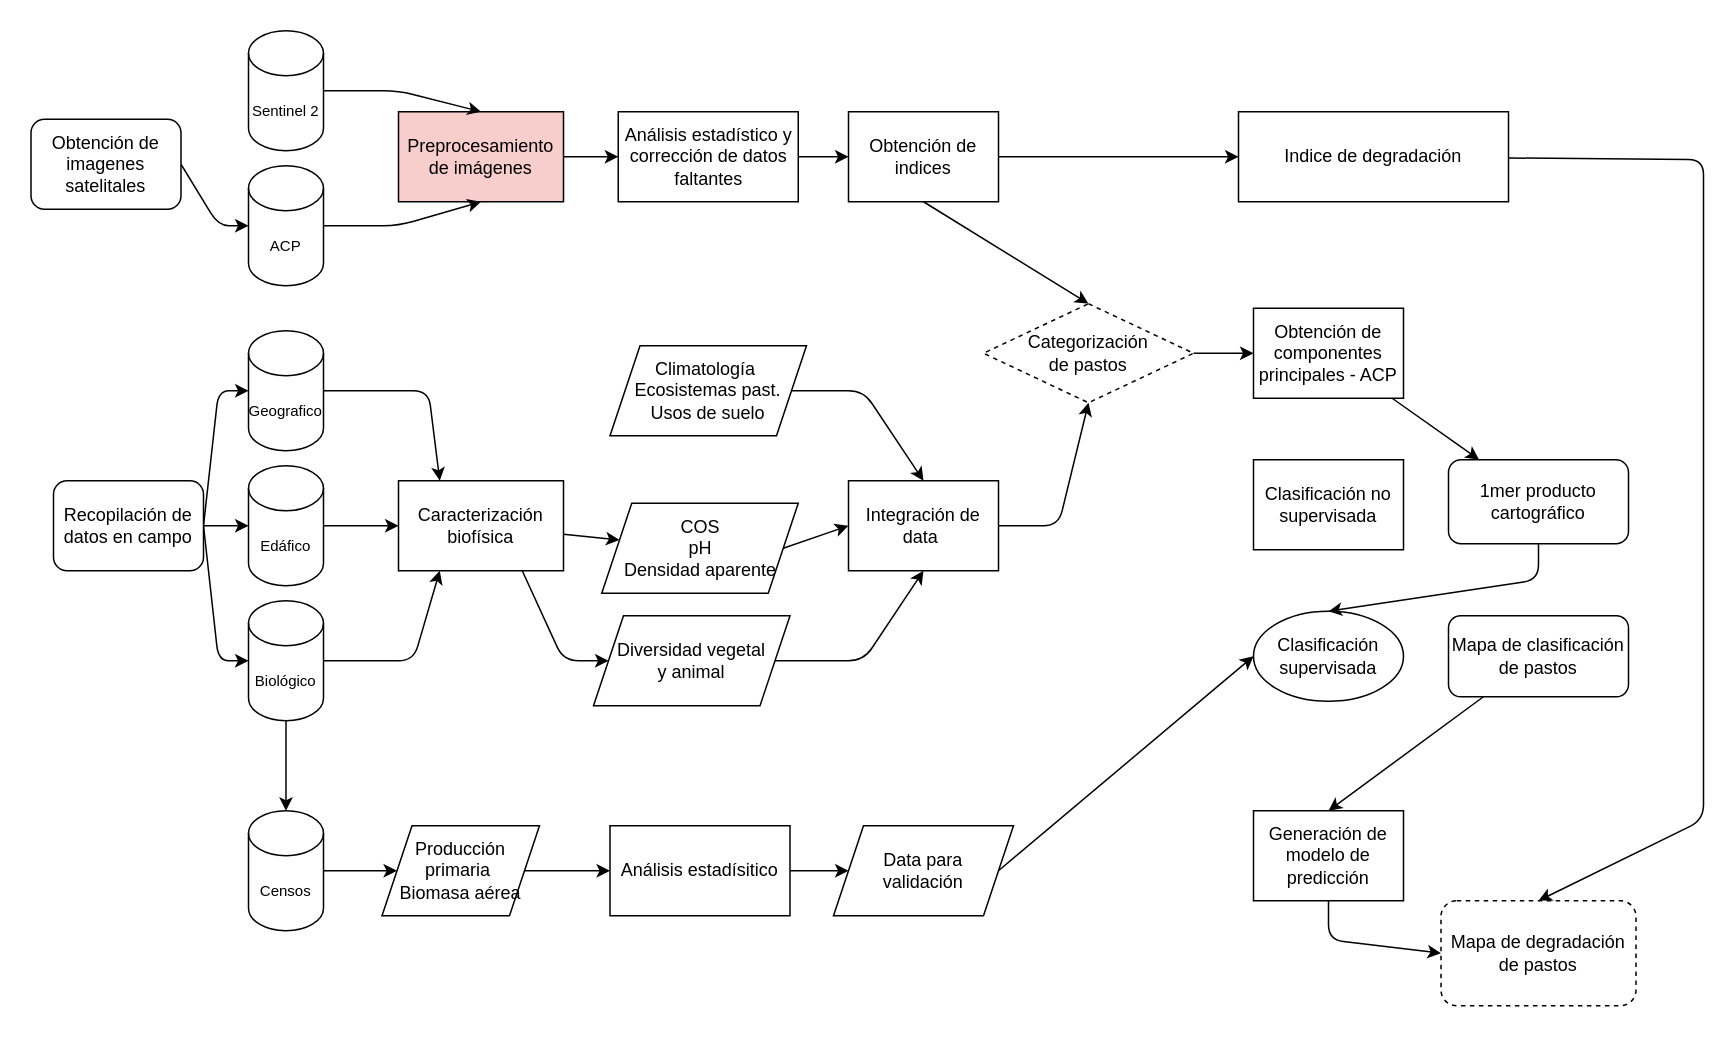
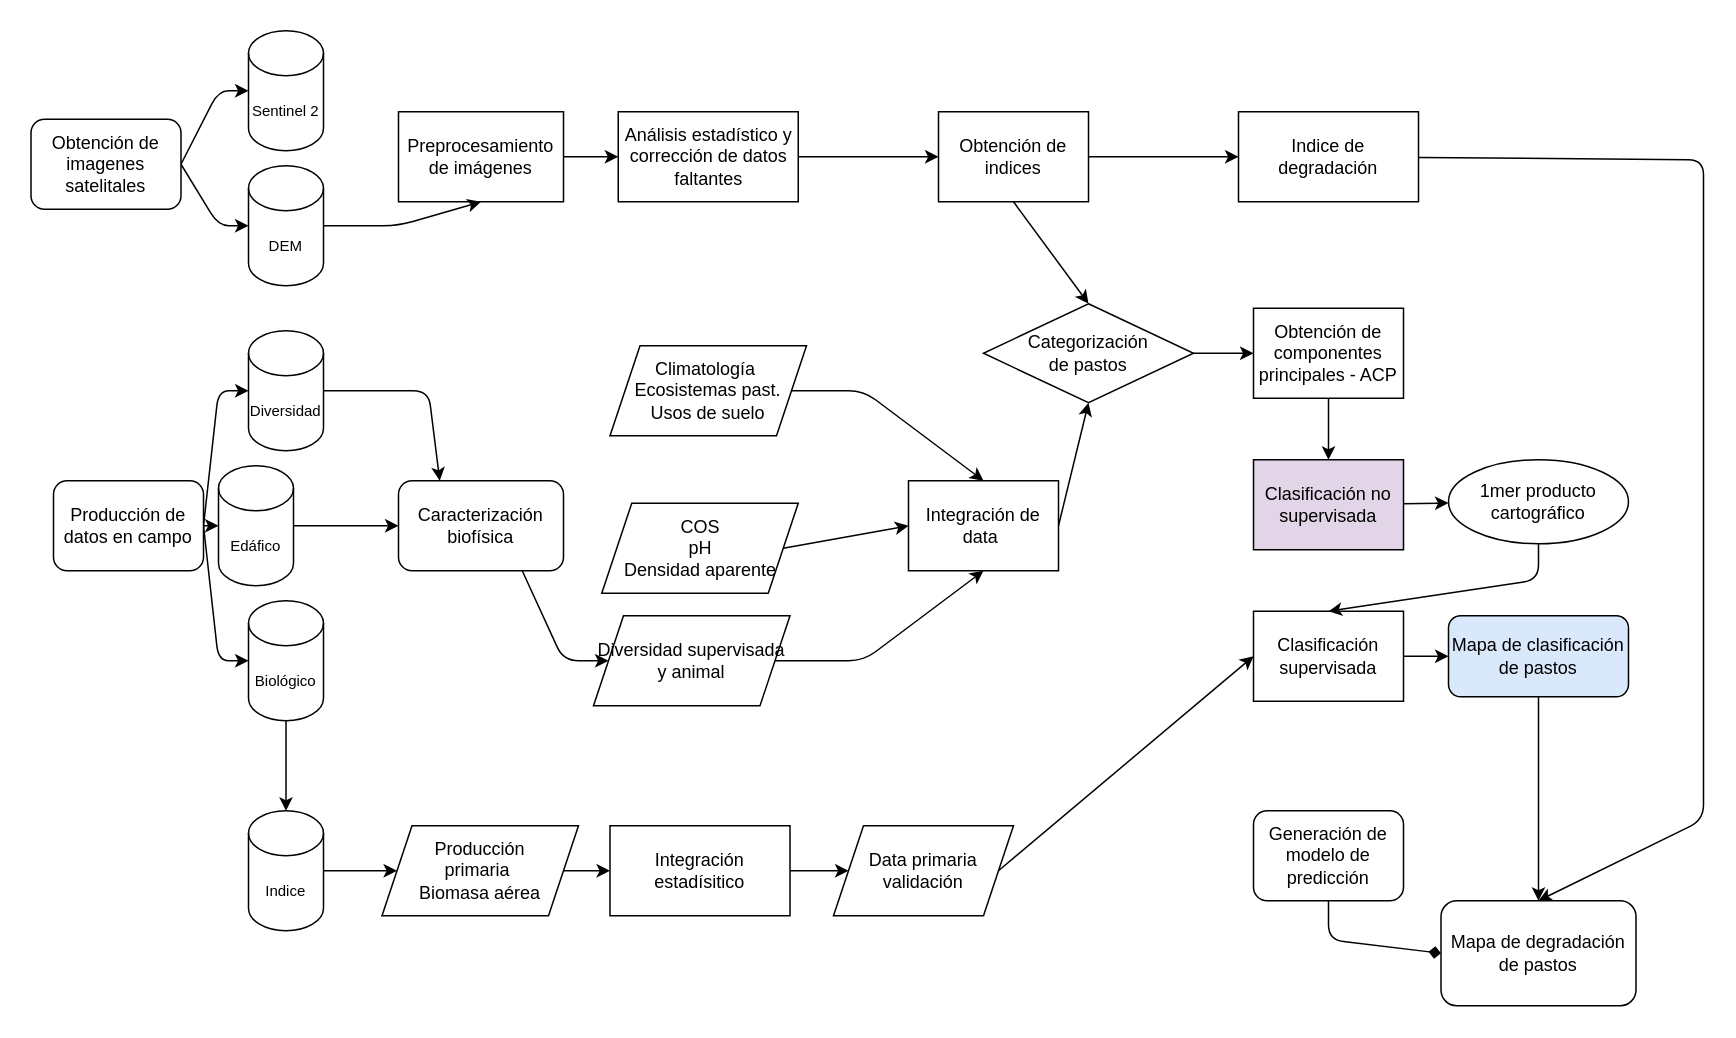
edge "Sentinel 2" -> "Preprocesamiento de imágenes": removed
edge "Obtención de imagenes satelitales" -> "Sentinel 2": added
node "Preprocesamiento de imágenes": fillcolor #f8cecc -> #ffffff
node "Obtención de indices": moved (923, 157) -> (1013, 157)
node "Indice de degradación": size 270x90 -> 180x90
node "ACP": label "ACP" -> "DEM"
node "Categorización de pastos": style dashed -> solid
node "Geografico": label "Geografico" -> "Diversidad"
edge "Obtención de componentes principales - ACP" -> "1mer producto cartográfico": now "Obtención de componentes principales - ACP" -> "Clasificación no supervisada"
node "1mer producto cartográfico": shape rounded rectangle -> ellipse
edge "Clasificación no supervisada" -> "1mer producto cartográfico": added
node "Clasificación no supervisada": fillcolor #ffffff -> #e1d5e7
node "Recopilación de datos en campo": label "Recopilación de datos en campo" -> "Producción de datos en campo"
node "Edáfico": moved (286, 526) -> (256, 526)
node "Caracterización biofísica": shape rectangle -> rounded rectangle
node "Integración de data": moved (923, 526) -> (983, 526)
edge "Caracterización biofísica" -> "COS pH Densidad aparente": removed
node "Clasificación supervisada": shape ellipse -> rectangle
edge "Clasificación supervisada" -> "Mapa de clasificación de pastos": added
node "Mapa de clasificación de pastos": fillcolor #ffffff -> #dae8fc
edge "Biológico" -> "Caracterización biofísica": removed
node "Diversidad vegetal y animal": label "Diversidad vegetal y animal" -> "Diversidad supervisada y animal"
edge "Mapa de clasificación de pastos" -> "Generación de modelo de predicción": now "Mapa de clasificación de pastos" -> "Mapa de degradación de pastos"
node "Generación de modelo de predicción": shape rectangle -> rounded rectangle
node "Producción primaria Biomasa aérea": size 158x90 -> 197x90
node "Análisis estadísitico": label "Análisis estadísitico" -> "Integración estadísitico"
node "Data para validación": label "Data para validación" -> "Data primaria validación"
node "Censos": label "Censos" -> "Indice"
edge "Generación de modelo de predicción" -> "Mapa de degradación de pastos": arrowhead classic -> diamond
node "Mapa de degradación de pastos": style dashed -> solid
